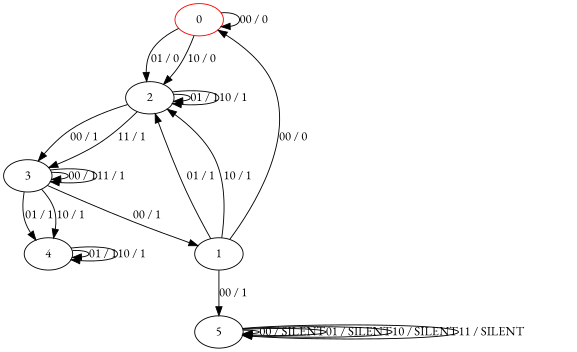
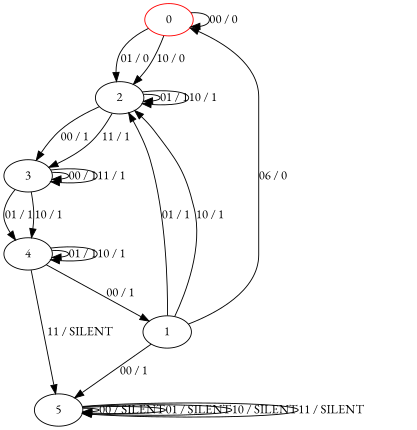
edge "1" -> "0": label "00 / 0" -> "06 / 0"
edge "3" -> "1": now "4" -> "1"
edge "4" -> "5": added, label "11 / SILENT"
